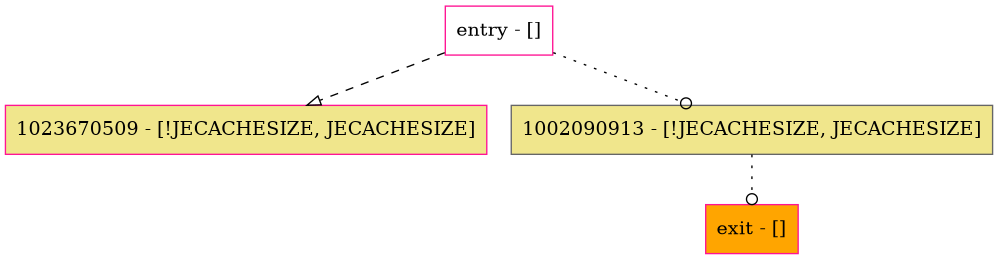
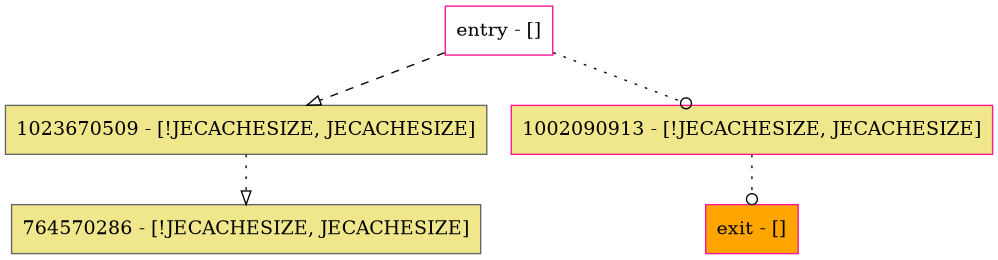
node "1023670509 - [!JECACHESIZE, JECACHESIZE]": color deeppink -> gray40
node "1002090913 - [!JECACHESIZE, JECACHESIZE]": color gray40 -> deeppink
node "764570286 - [!JECACHESIZE, JECACHESIZE]": added
